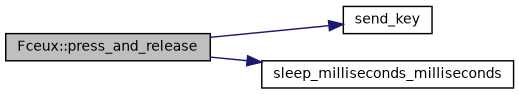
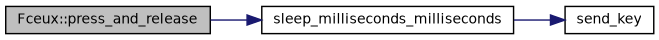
edge "Fceux::press_and_release" -> "send_key": now "sleep_milliseconds_milliseconds" -> "send_key"
